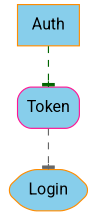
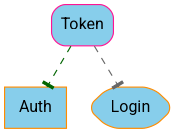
edge "Auth" -> "Token": reversed
